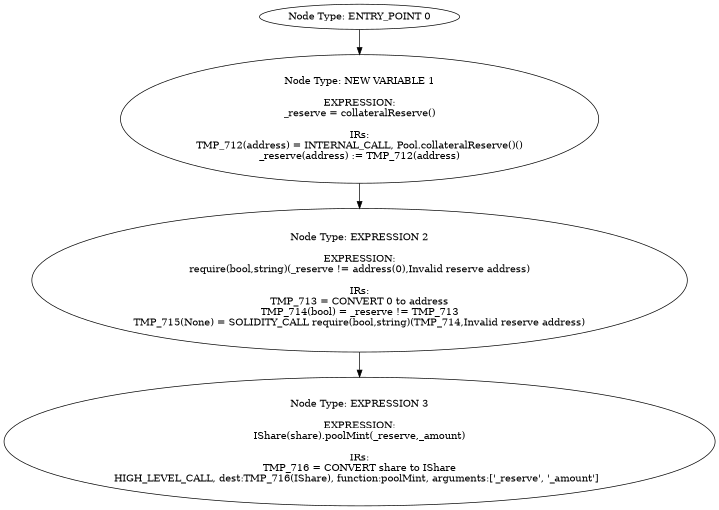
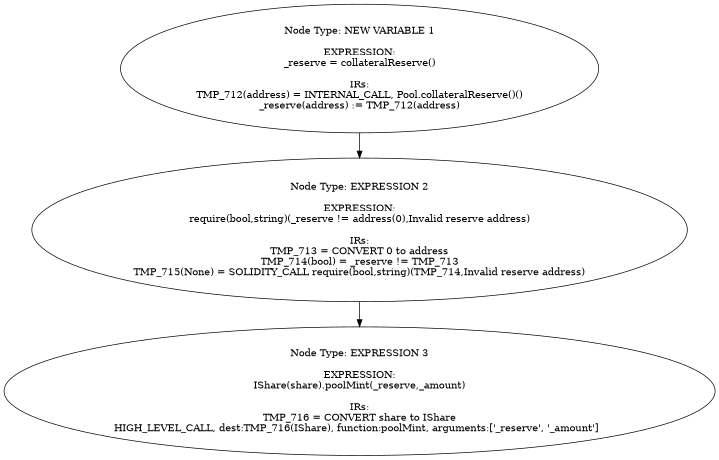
node "Node Type: ENTRY_POINT 0": removed
